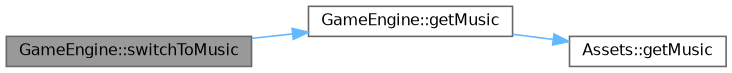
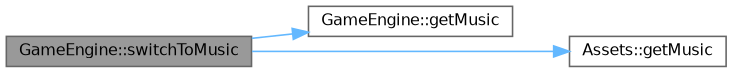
edge "GameEngine::getMusic" -> "Assets::getMusic": now "GameEngine::switchToMusic" -> "Assets::getMusic"
